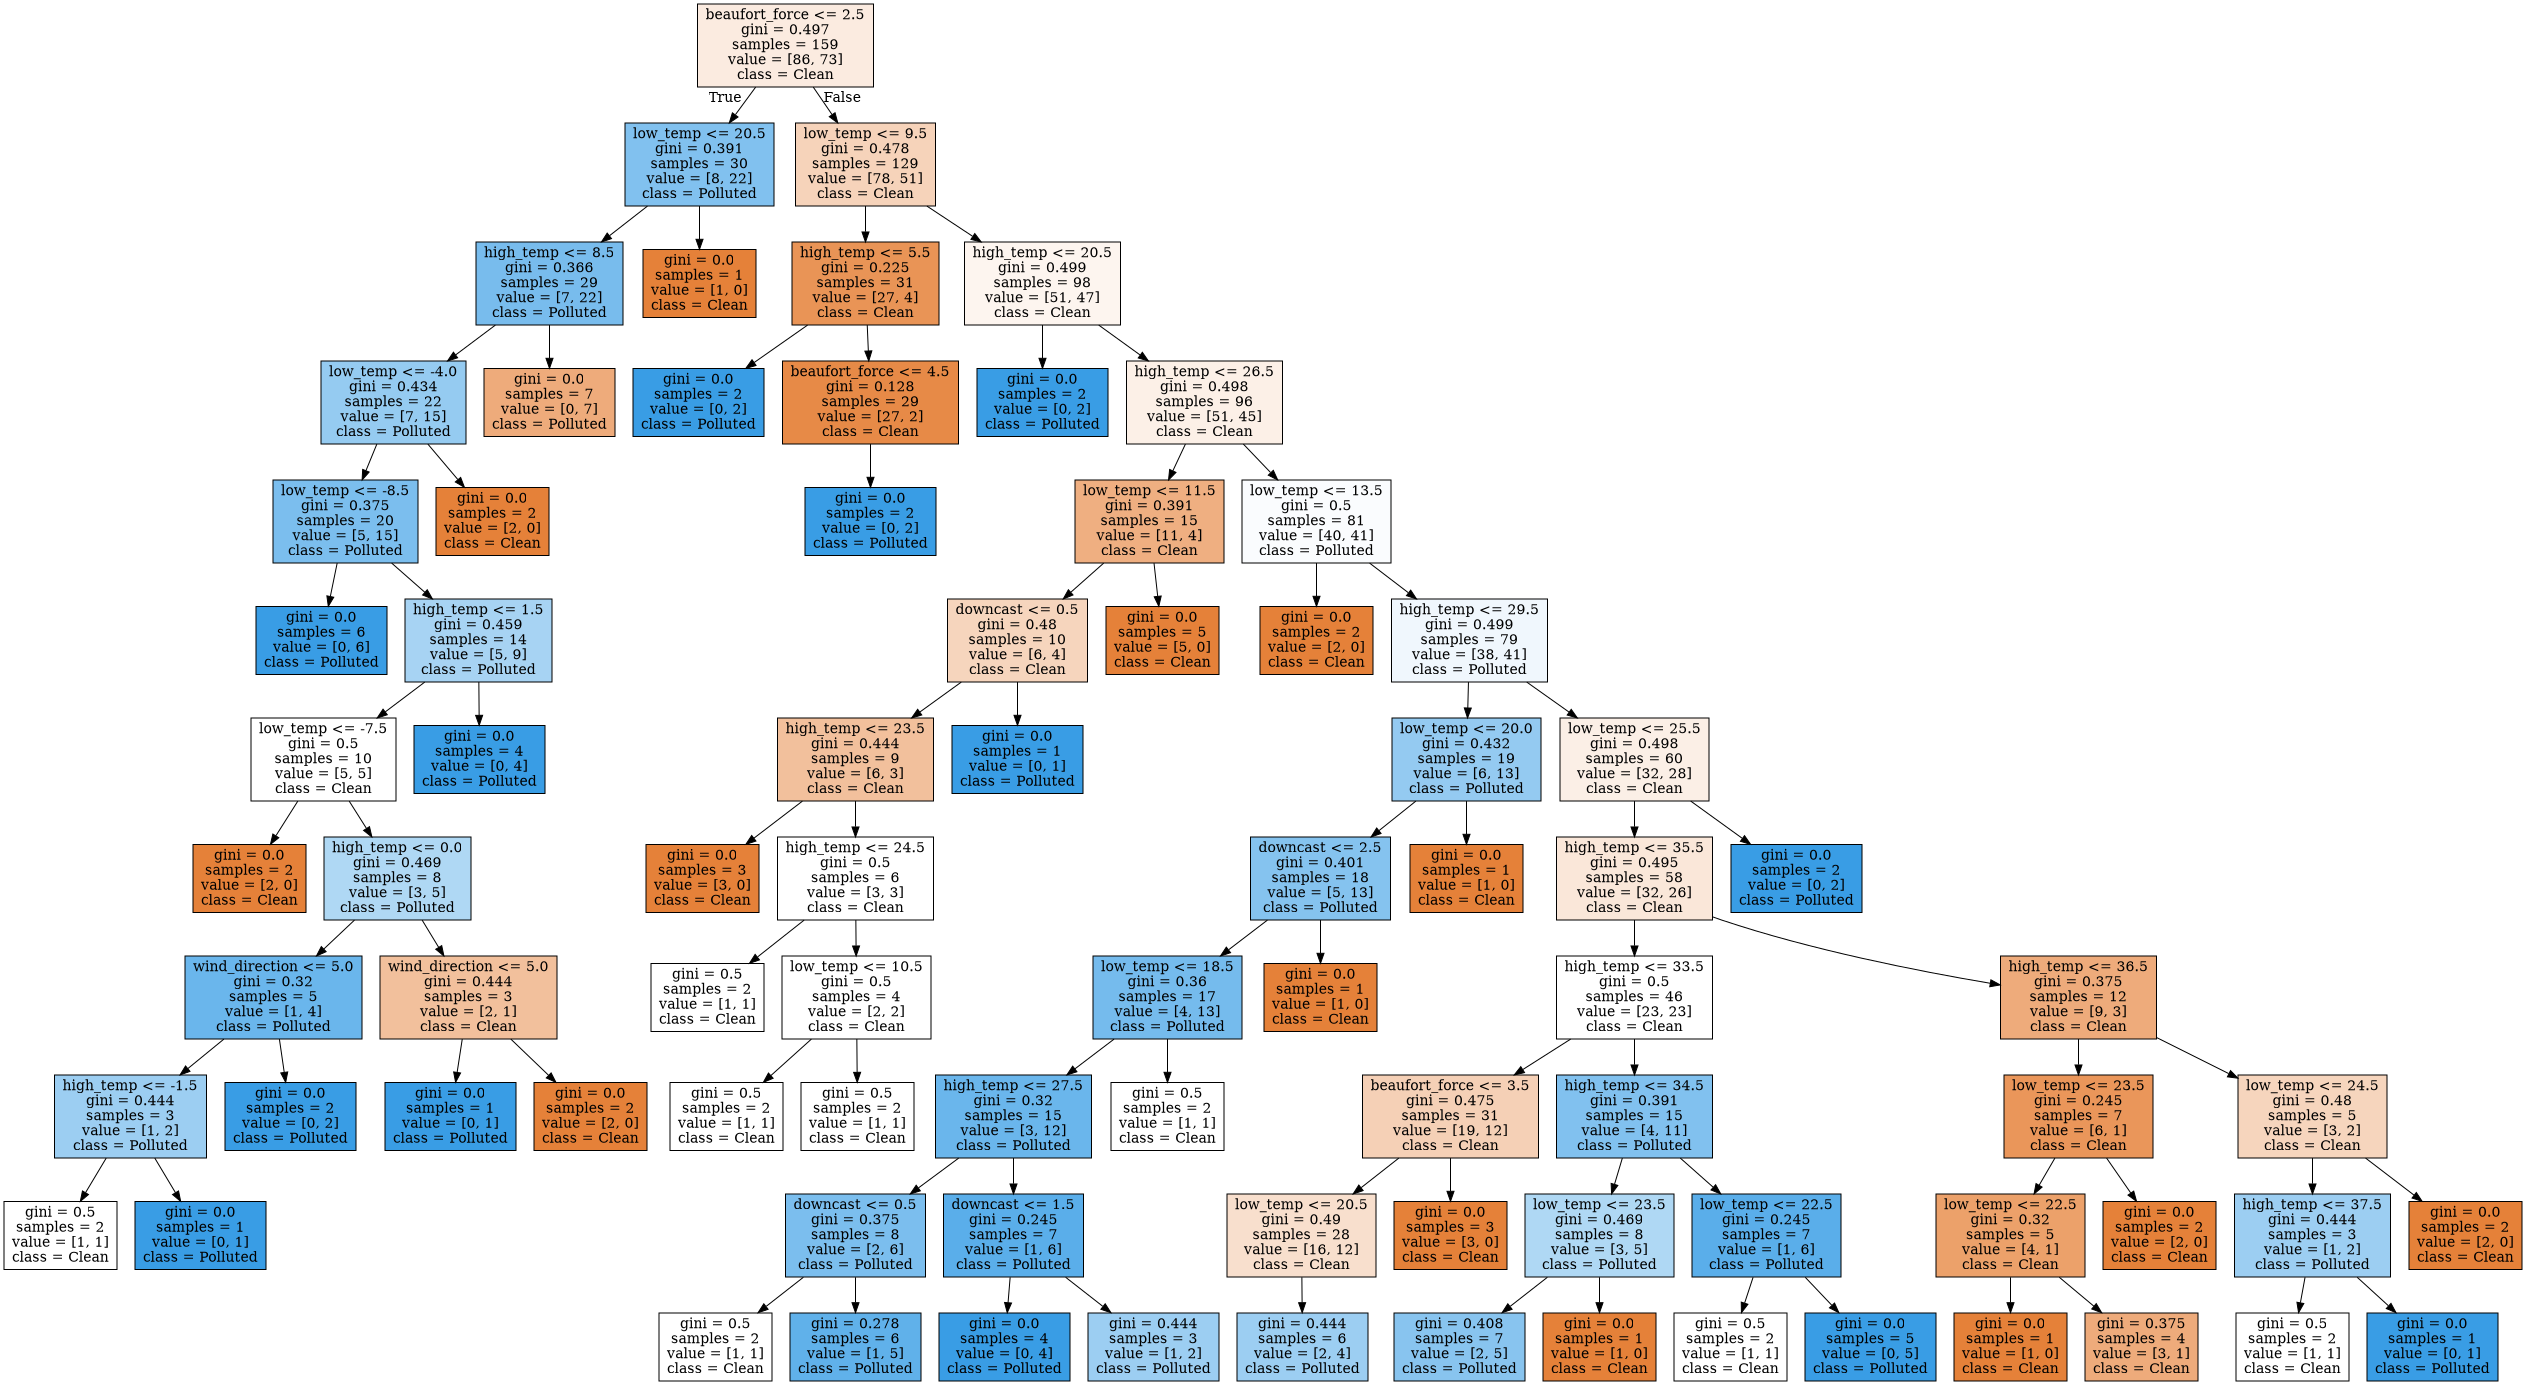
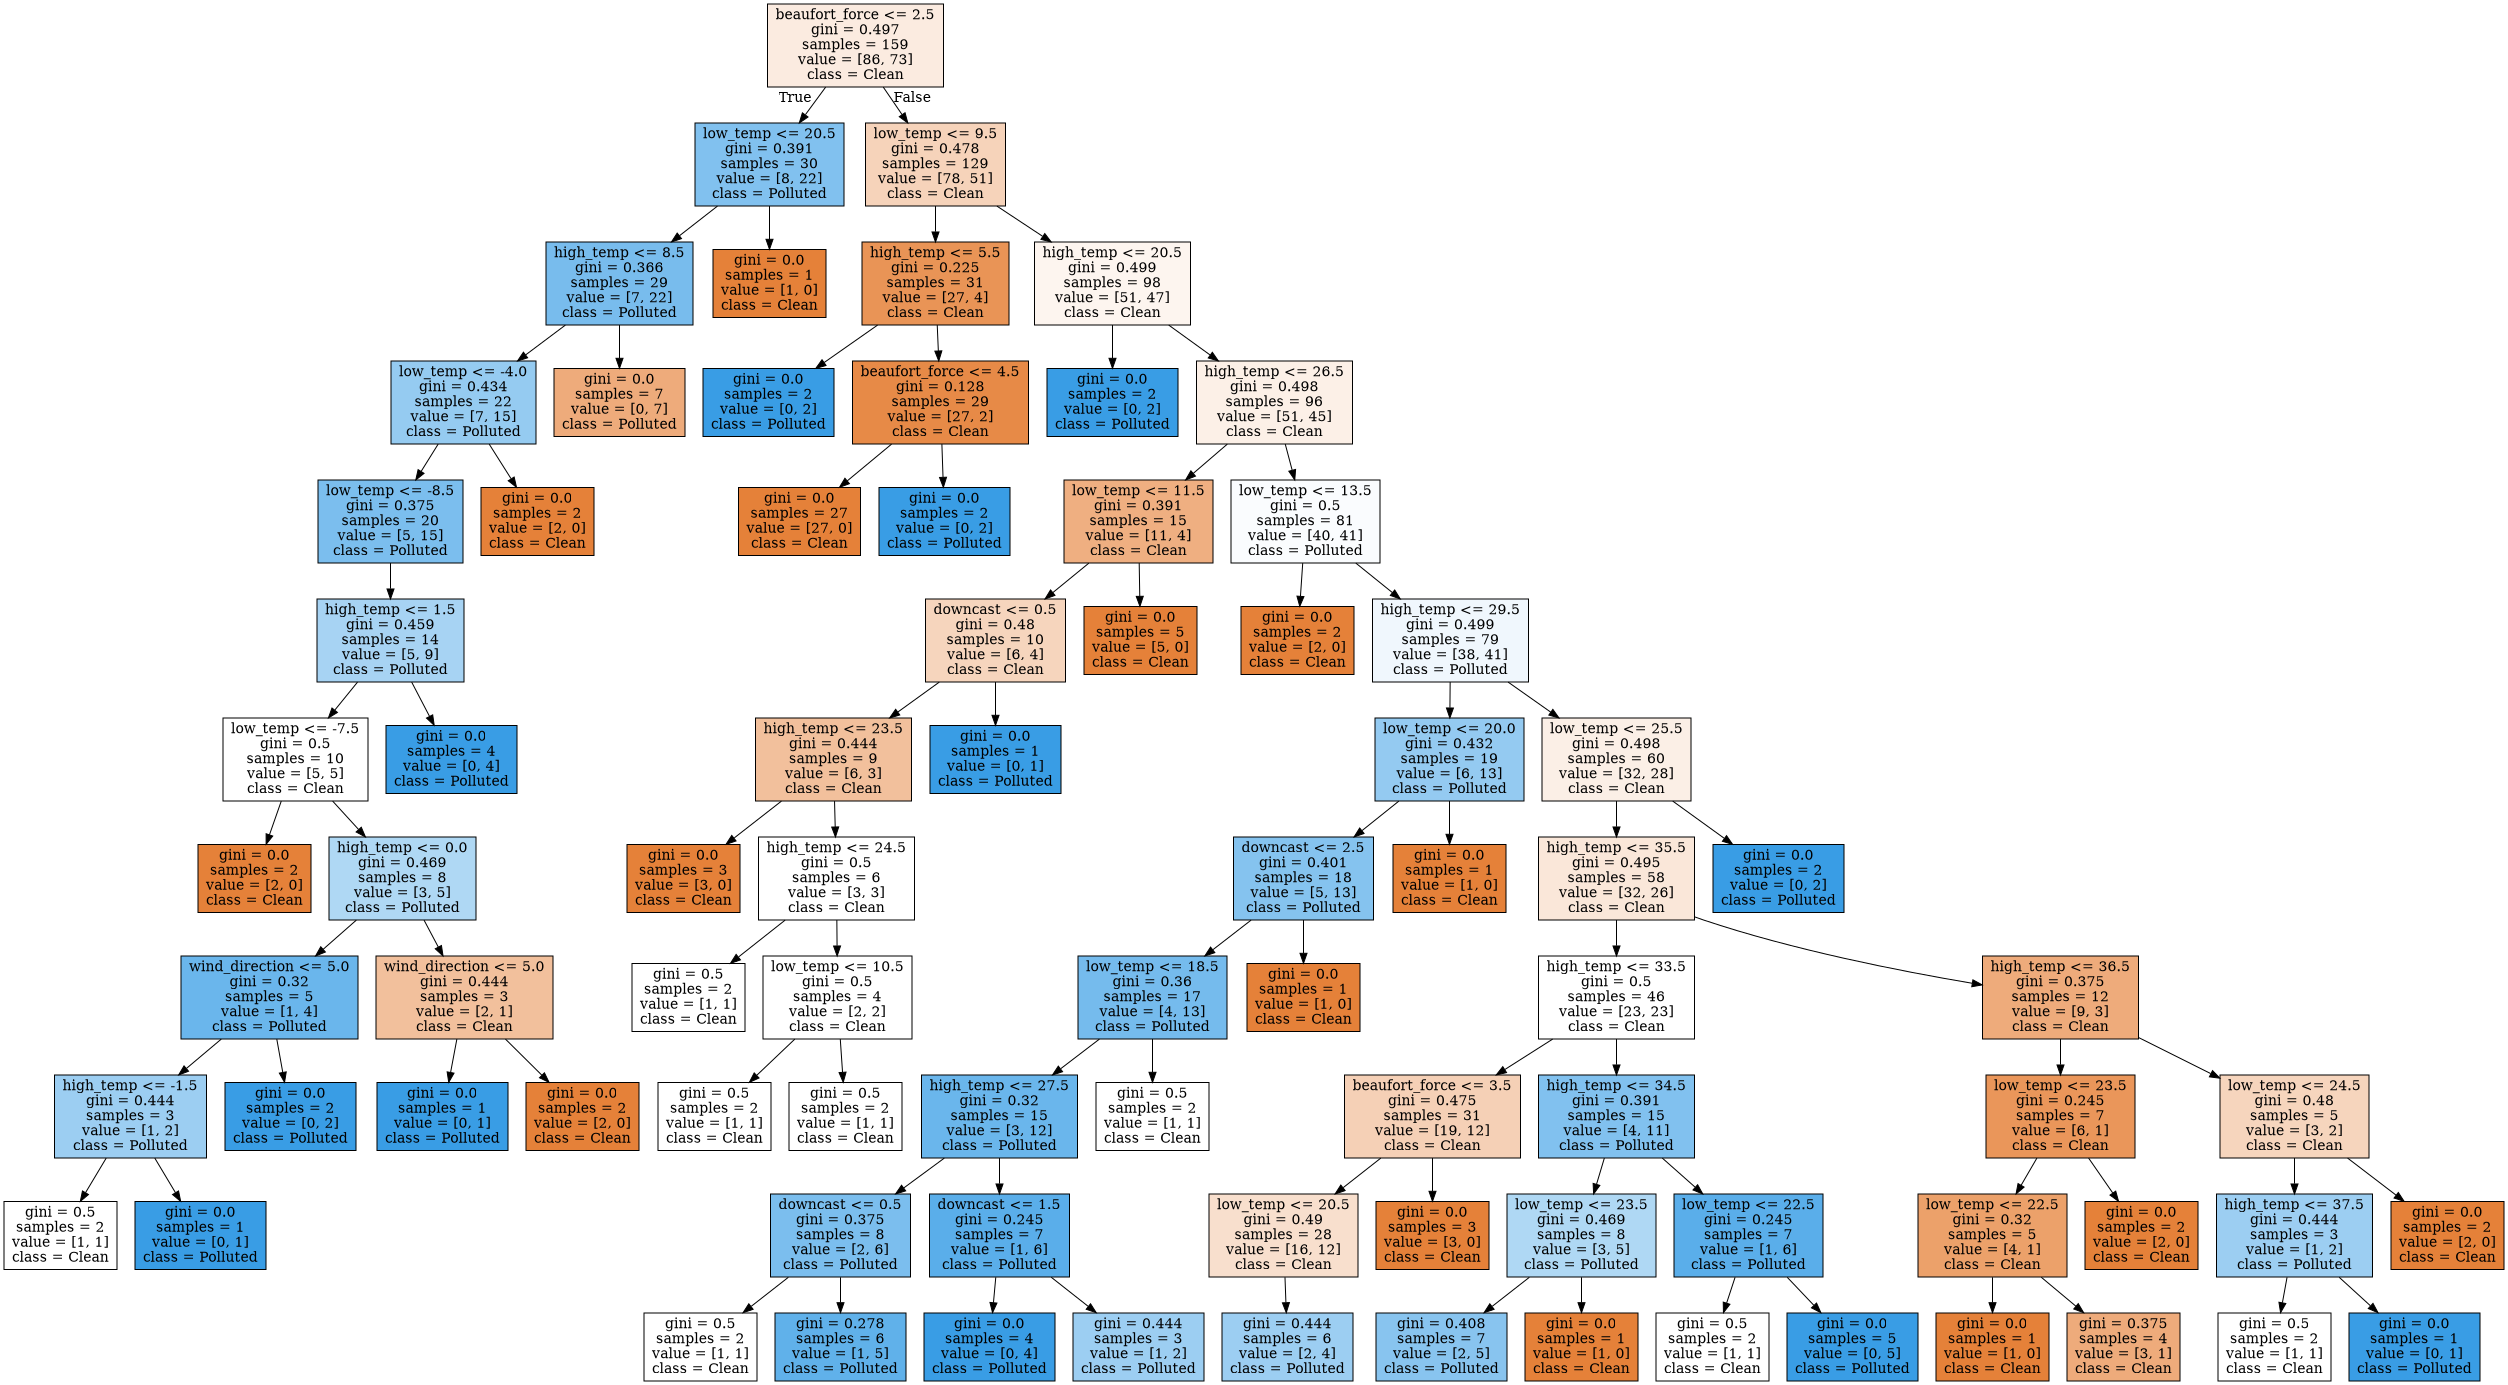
node "gini = 0.0 samples = 27 value = [27, 0] class = Clean": added
node "gini = 0.0 samples = 6 value = [0, 6] class = Polluted": removed
